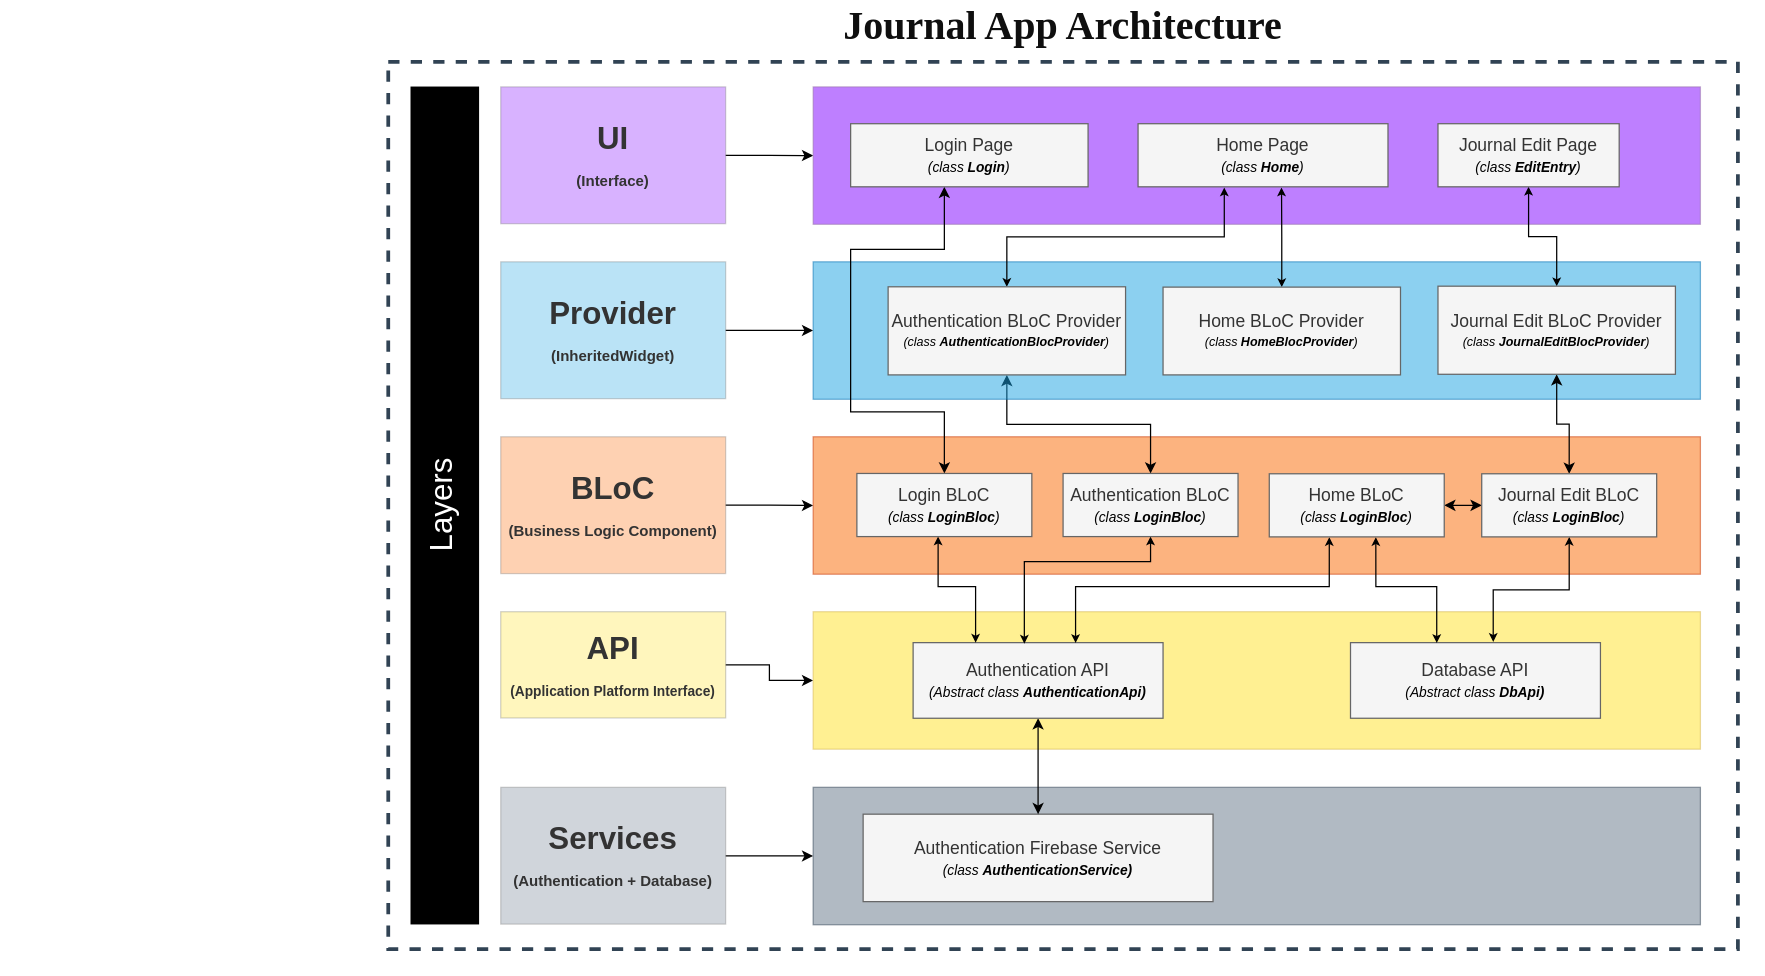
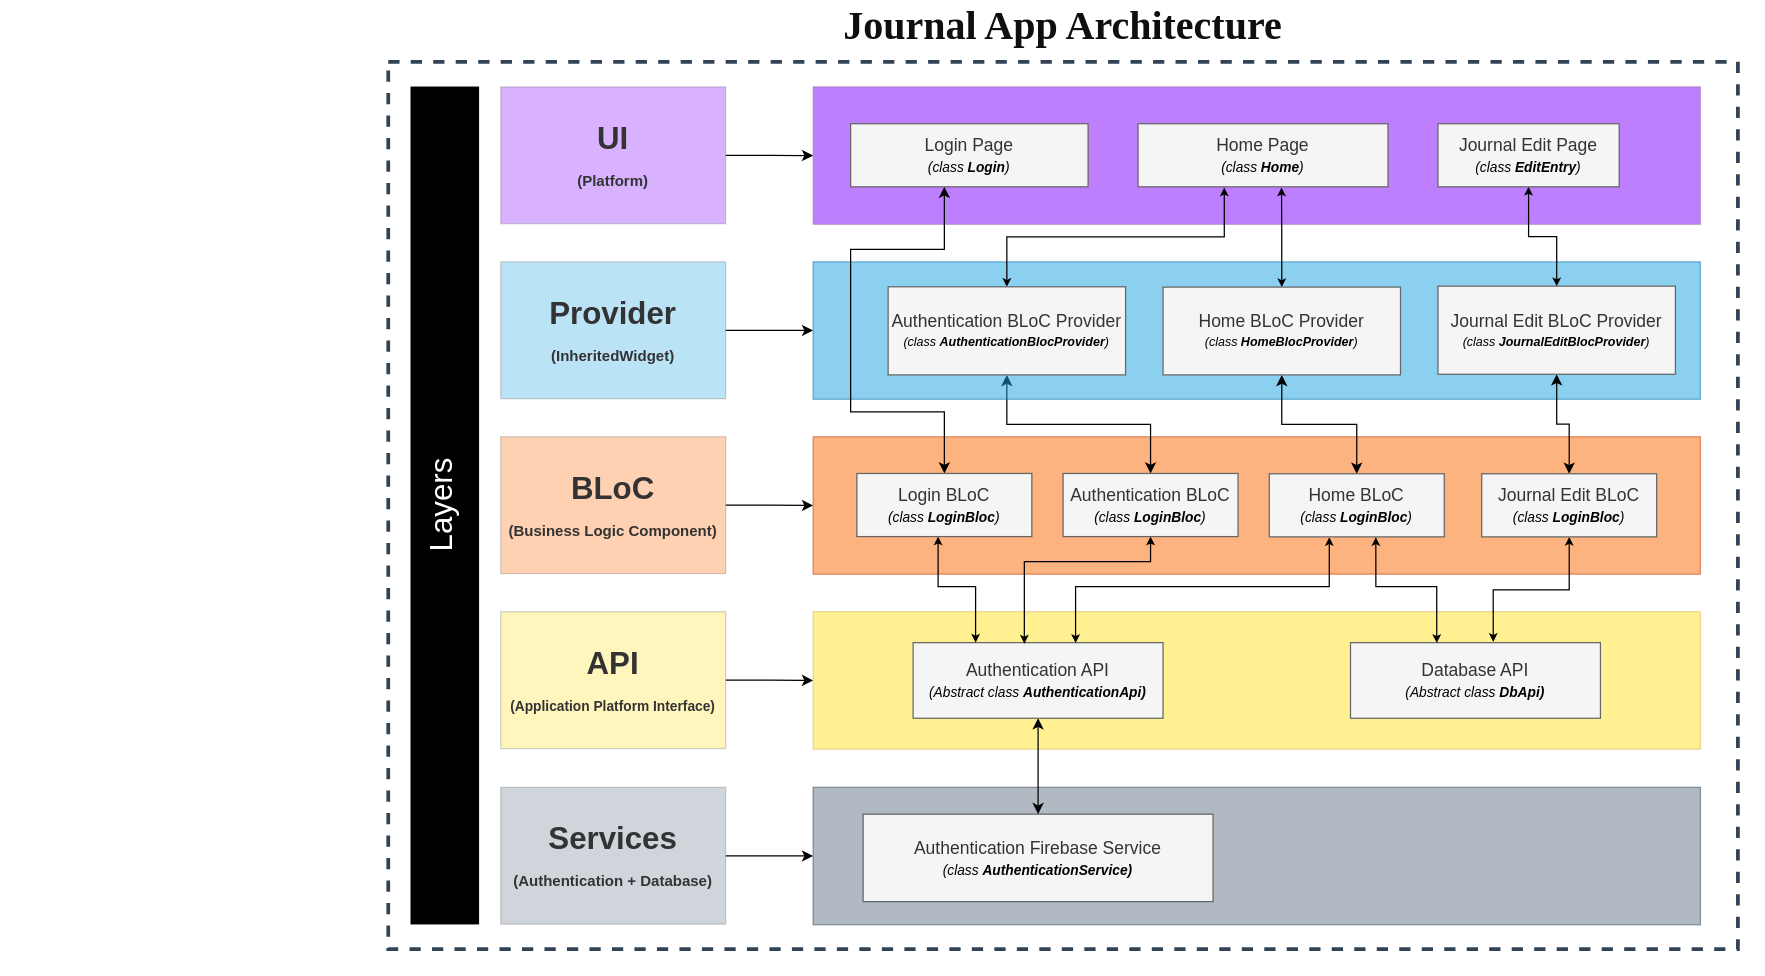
node "UI (Interface)": label "UI (Interface)" -> "UI (Platform)"
edge "Home BLoC (class LoginBloc)" -- "Journal Edit BLoC (class LoginBloc)": now "Home BLoC (class LoginBloc)" -- "Home BLoC Provider (class HomeBlocProvider)"
node "API (Application Platform Interface)": size 225x106 -> 225x137
